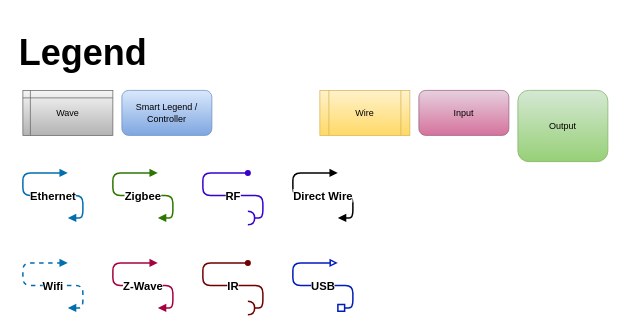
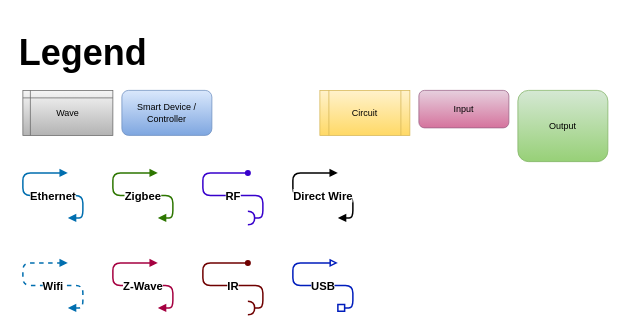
node "Smart Legend / Controller": label "Smart Legend / Controller" -> "Smart Device / Controller"
node "Wire": label "Wire" -> "Circuit"
node "Input": size 90x45 -> 90x38
